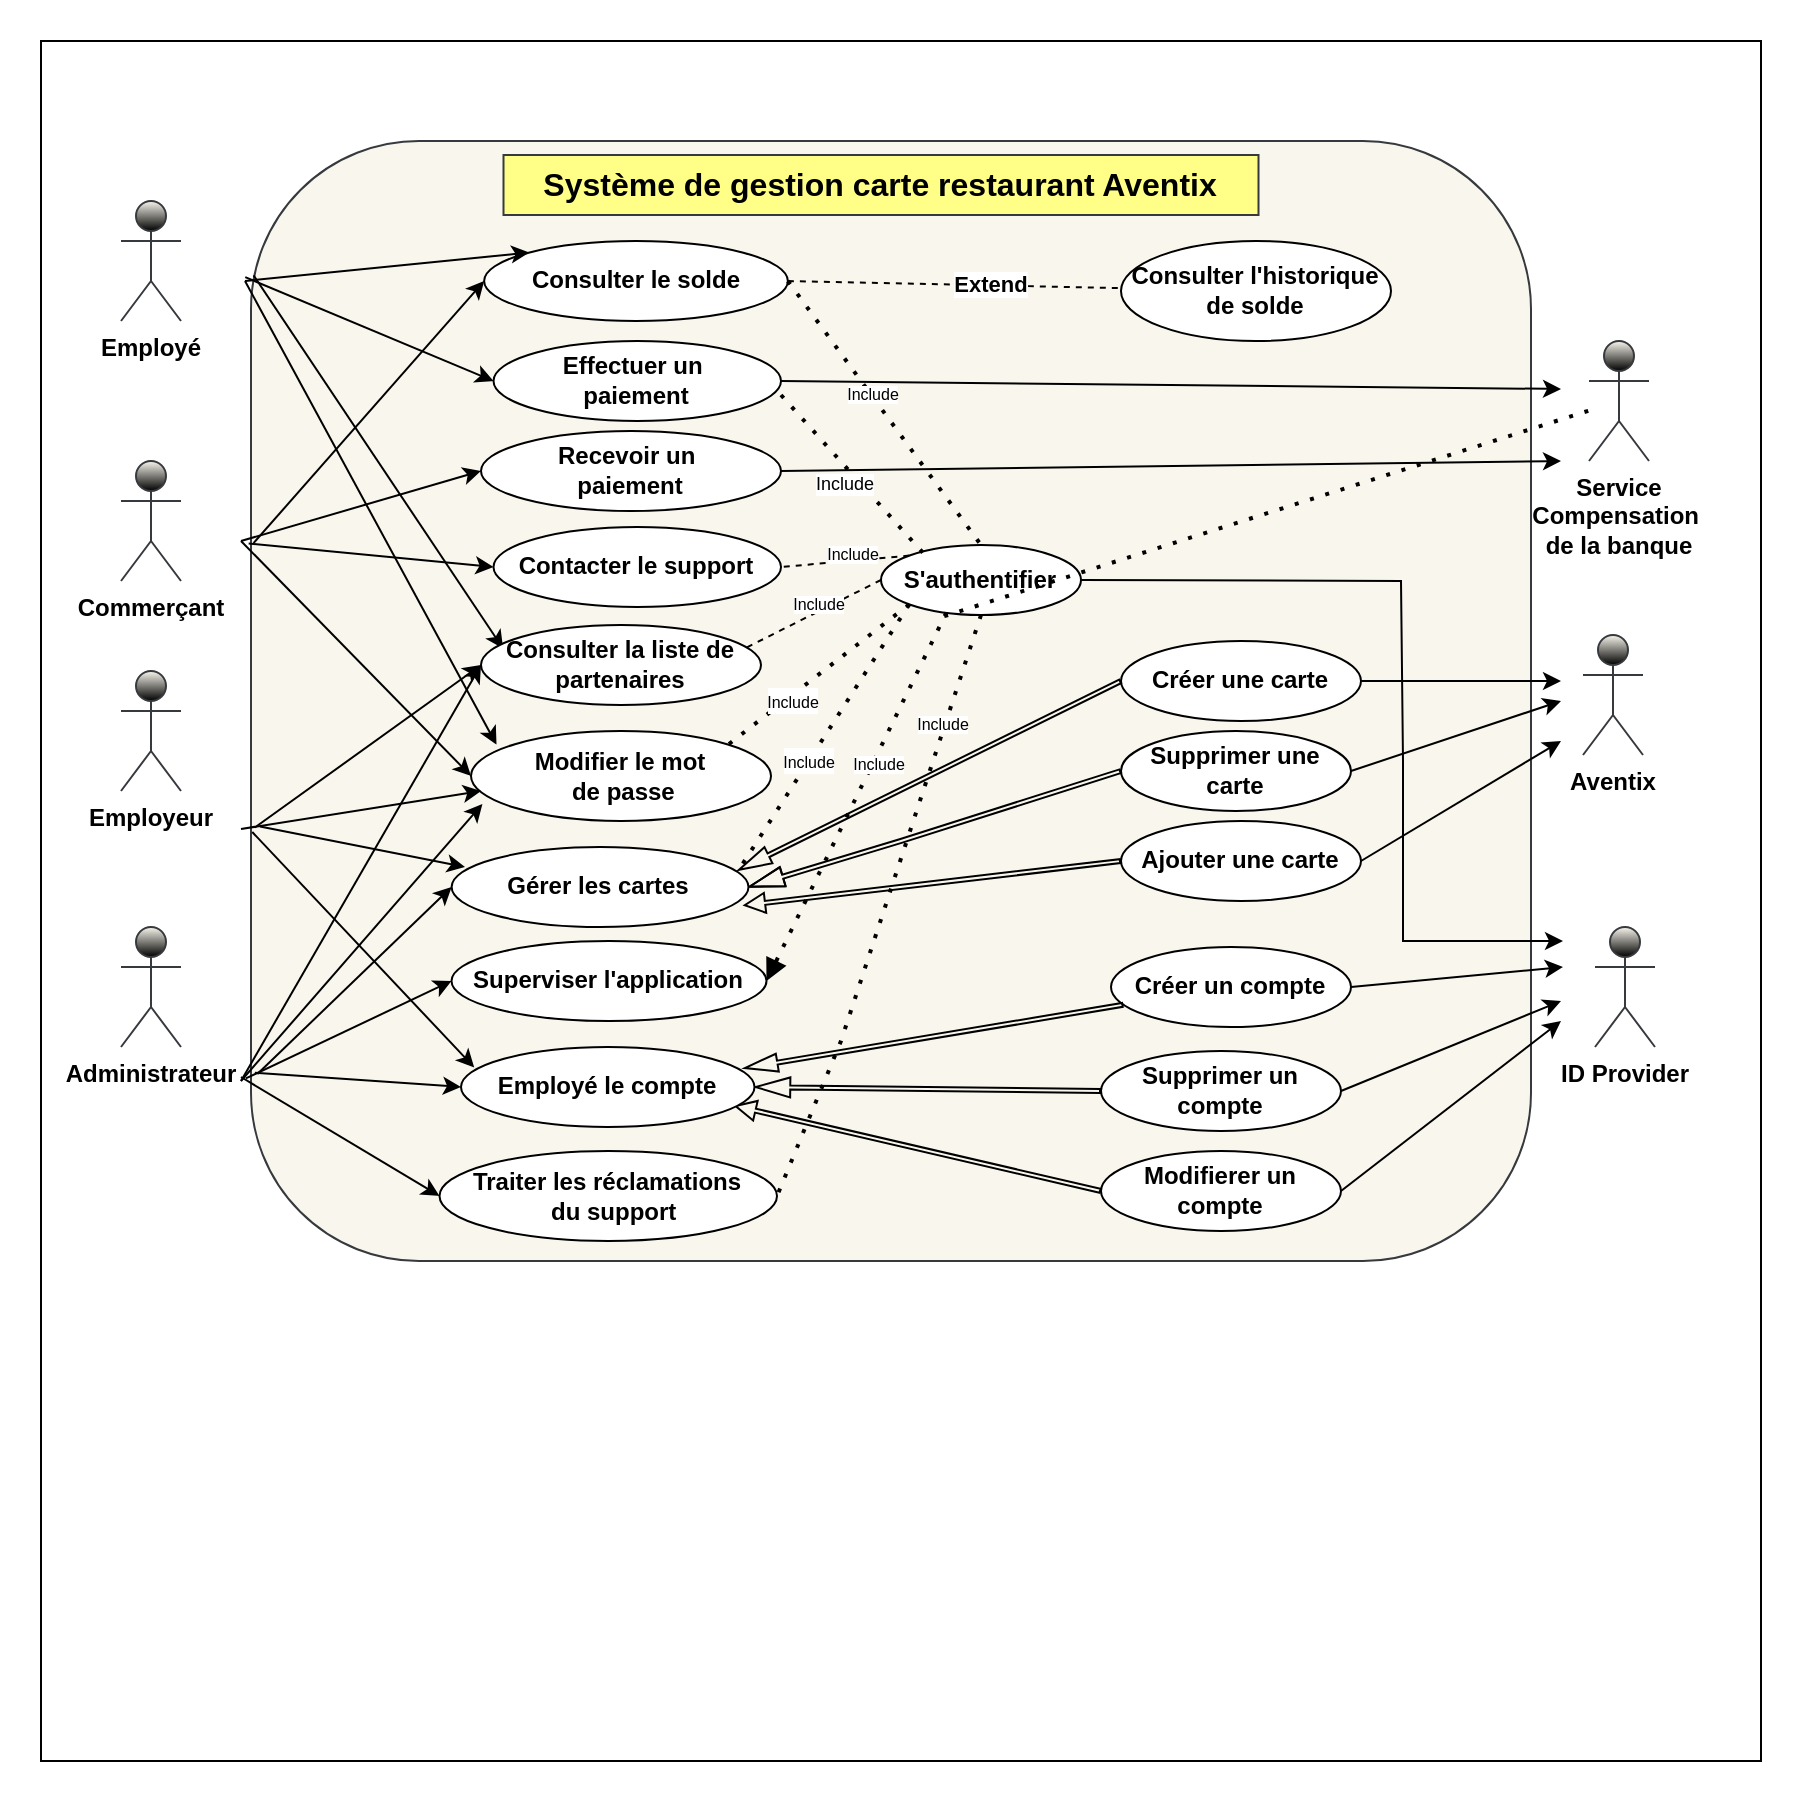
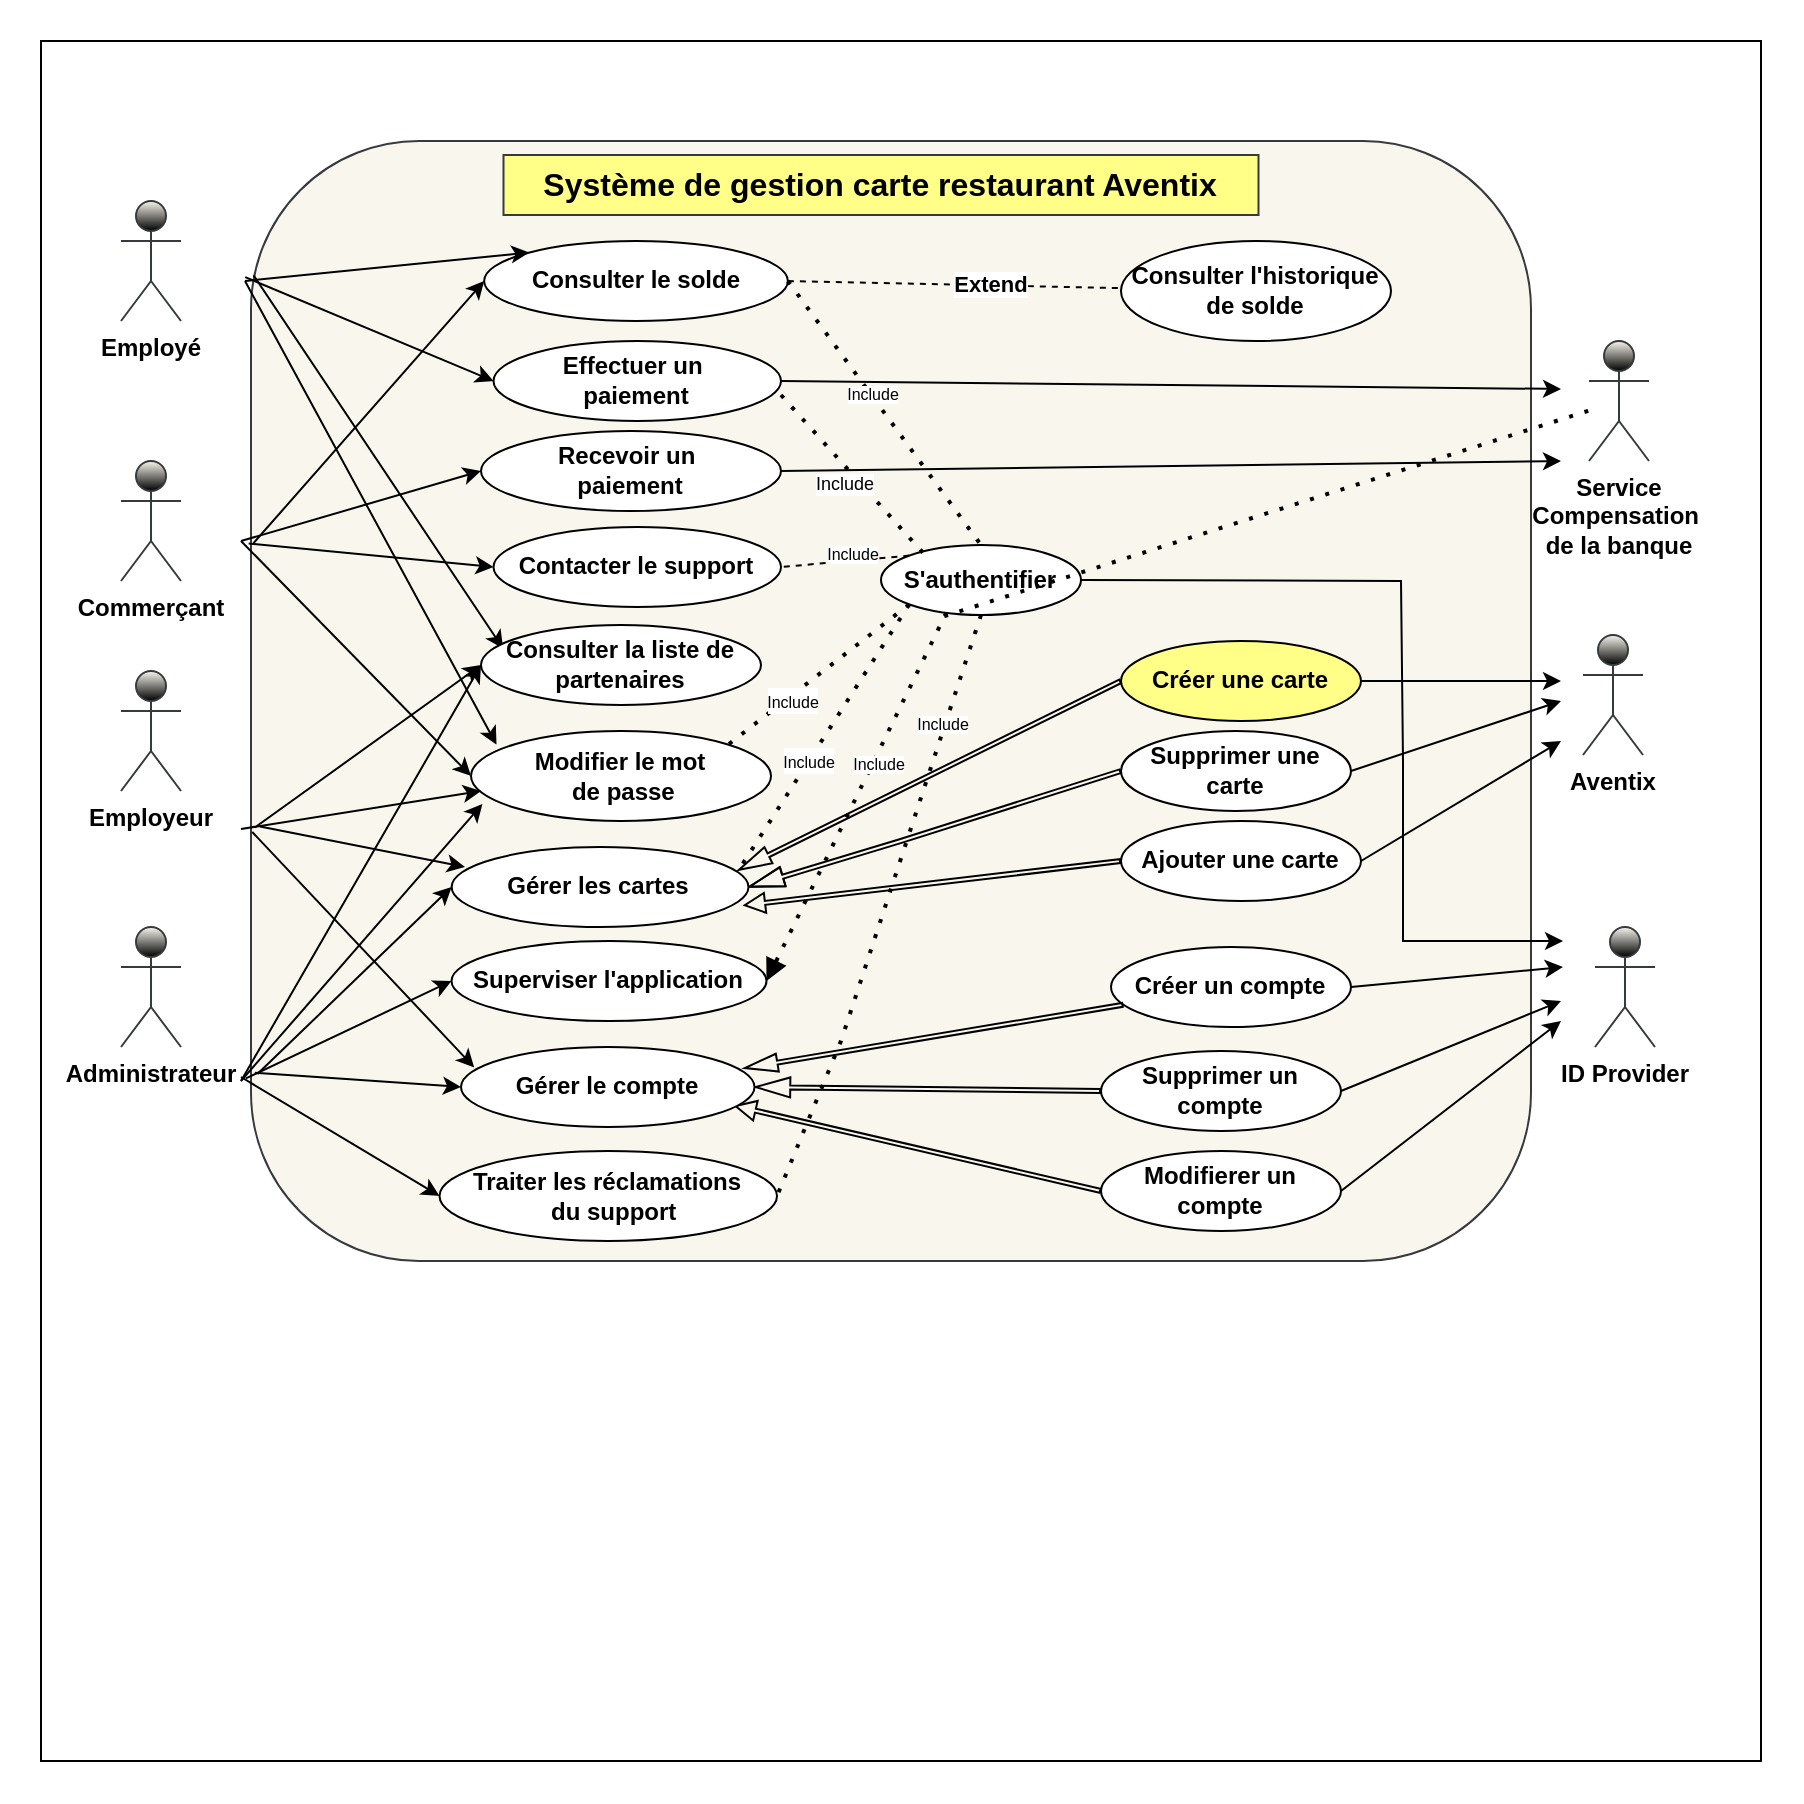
edge "S'authentifier" -- "Consulter la liste de partenaires": removed, label "Include"
node "Créer une carte": fillcolor #ffffff -> #ffff88
node "Employé le compte": label "Employé le compte" -> "Gérer le compte"
